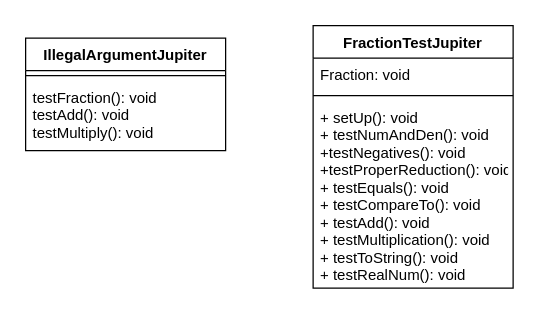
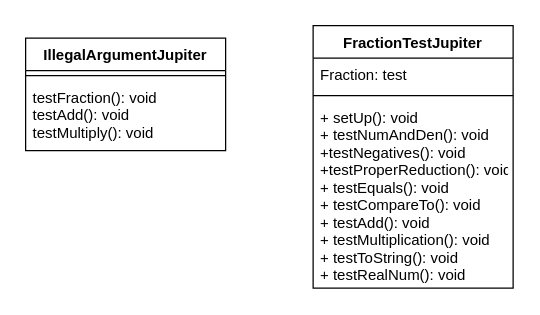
node "Fraction: void": label "Fraction: void" -> "Fraction: test"
